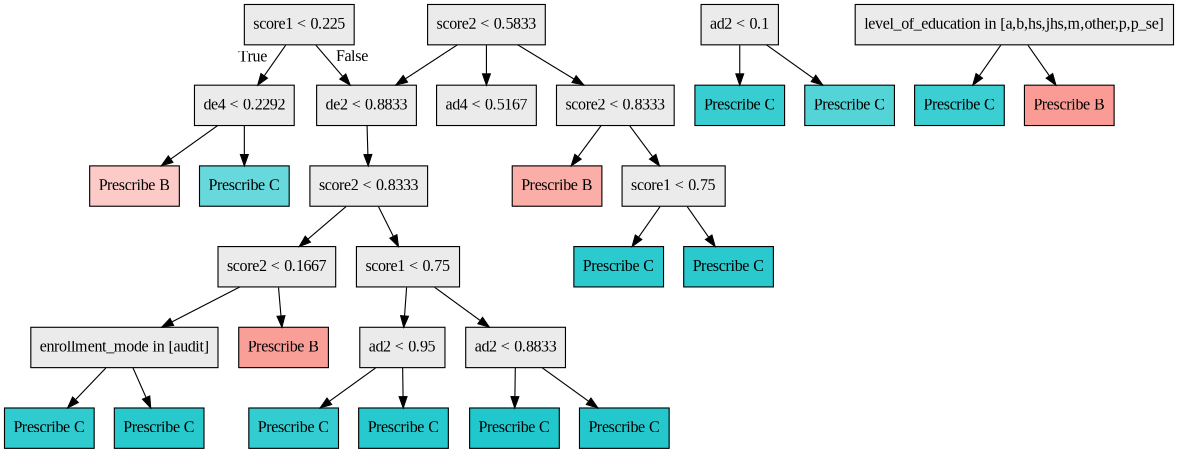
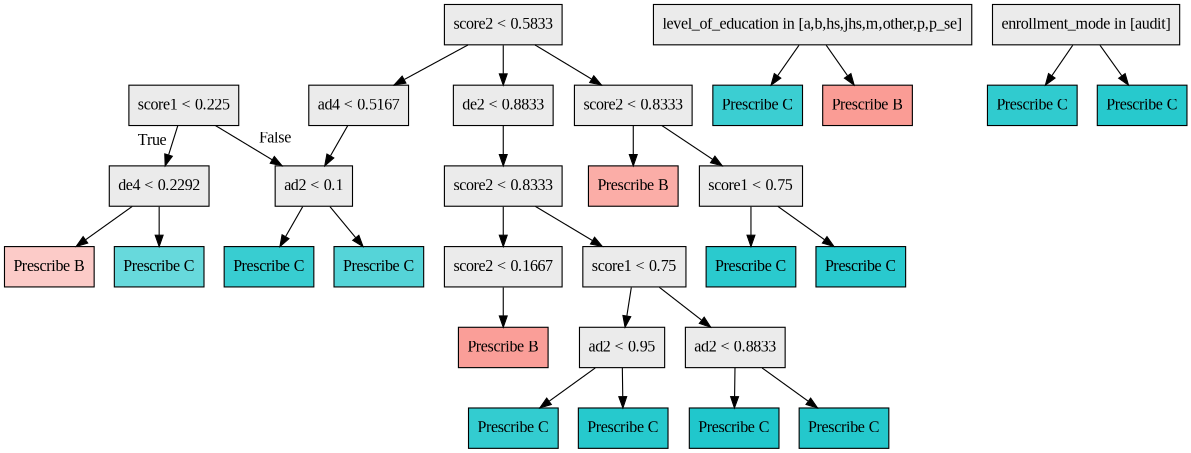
edge "score1 < 0.225" -> "de2 < 0.8833": now "score1 < 0.225" -> "ad2 < 0.1"
edge "ad4 < 0.5167" -> "ad2 < 0.1": added
edge "score2 < 0.1667" -> "enrollment_mode in [audit]": removed
